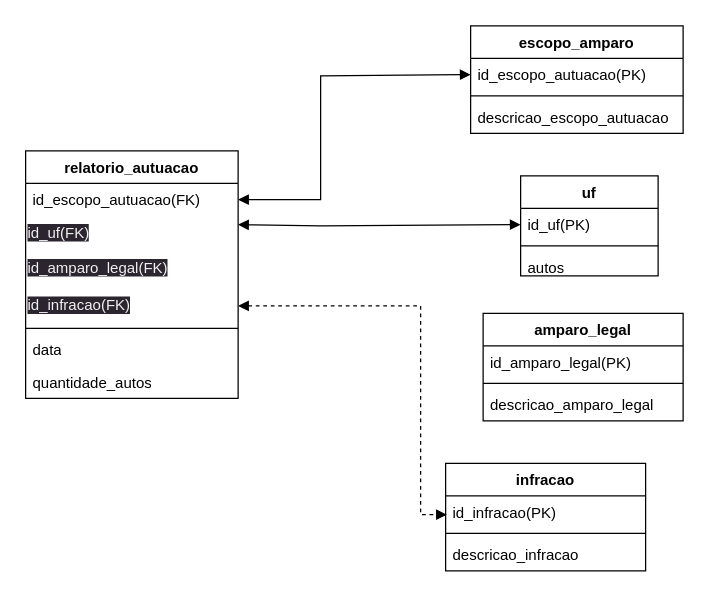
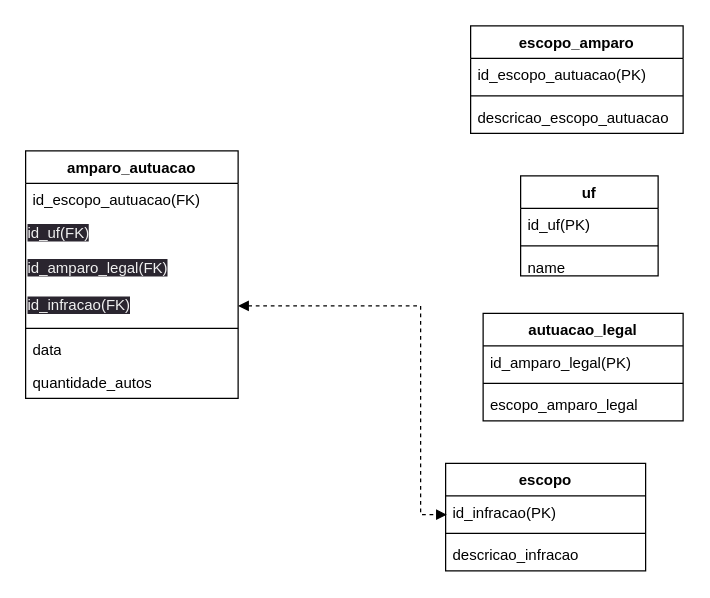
edge "id_escopo_autuacao(PK)" -- "id_escopo_autuacao(FK)": removed
node "relatorio_autuacao": label "relatorio_autuacao" -> "amparo_autuacao"
edge "id_uf(PK)" -- "id_uf(FK)": removed
node "autos": label "autos" -> "name"
node "amparo_legal": label "amparo_legal" -> "autuacao_legal"
node "descricao_amparo_legal": label "descricao_amparo_legal" -> "escopo_amparo_legal"
node "infracao": label "infracao" -> "escopo"
